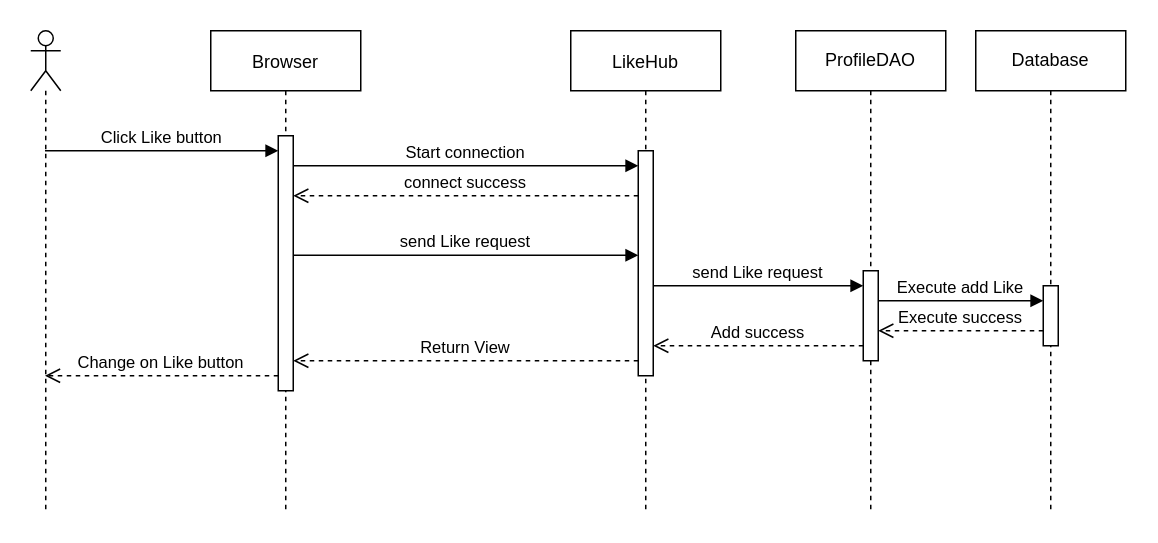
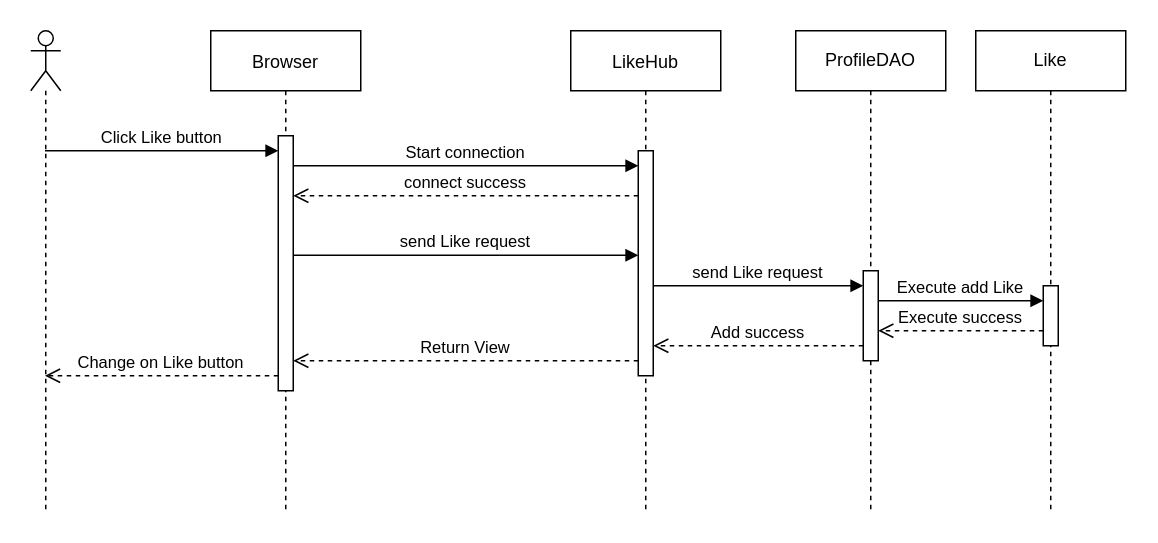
node "Database": label "Database" -> "Like"
